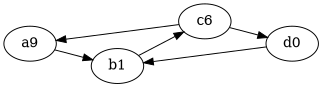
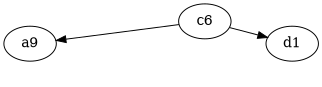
node "d0": label "d0" -> "d1"
node "b1": removed
